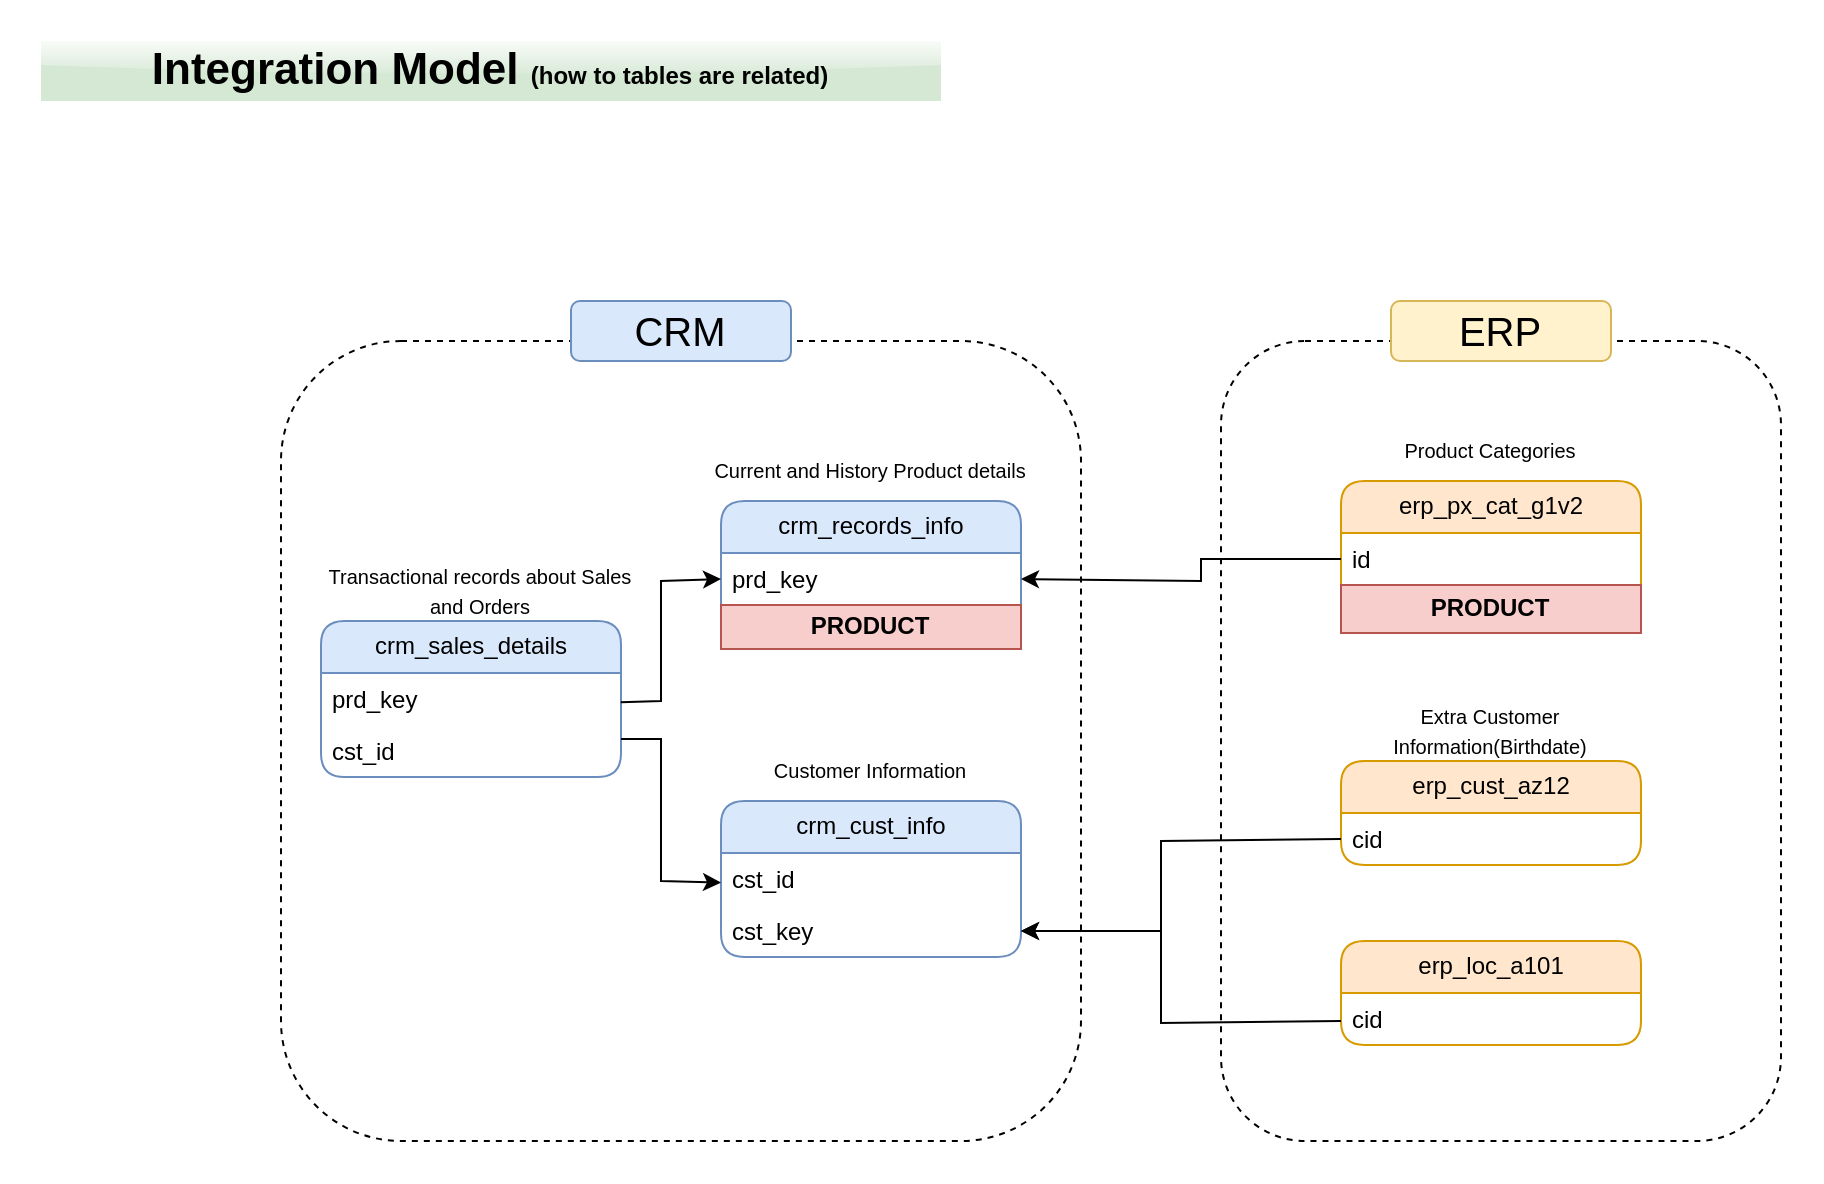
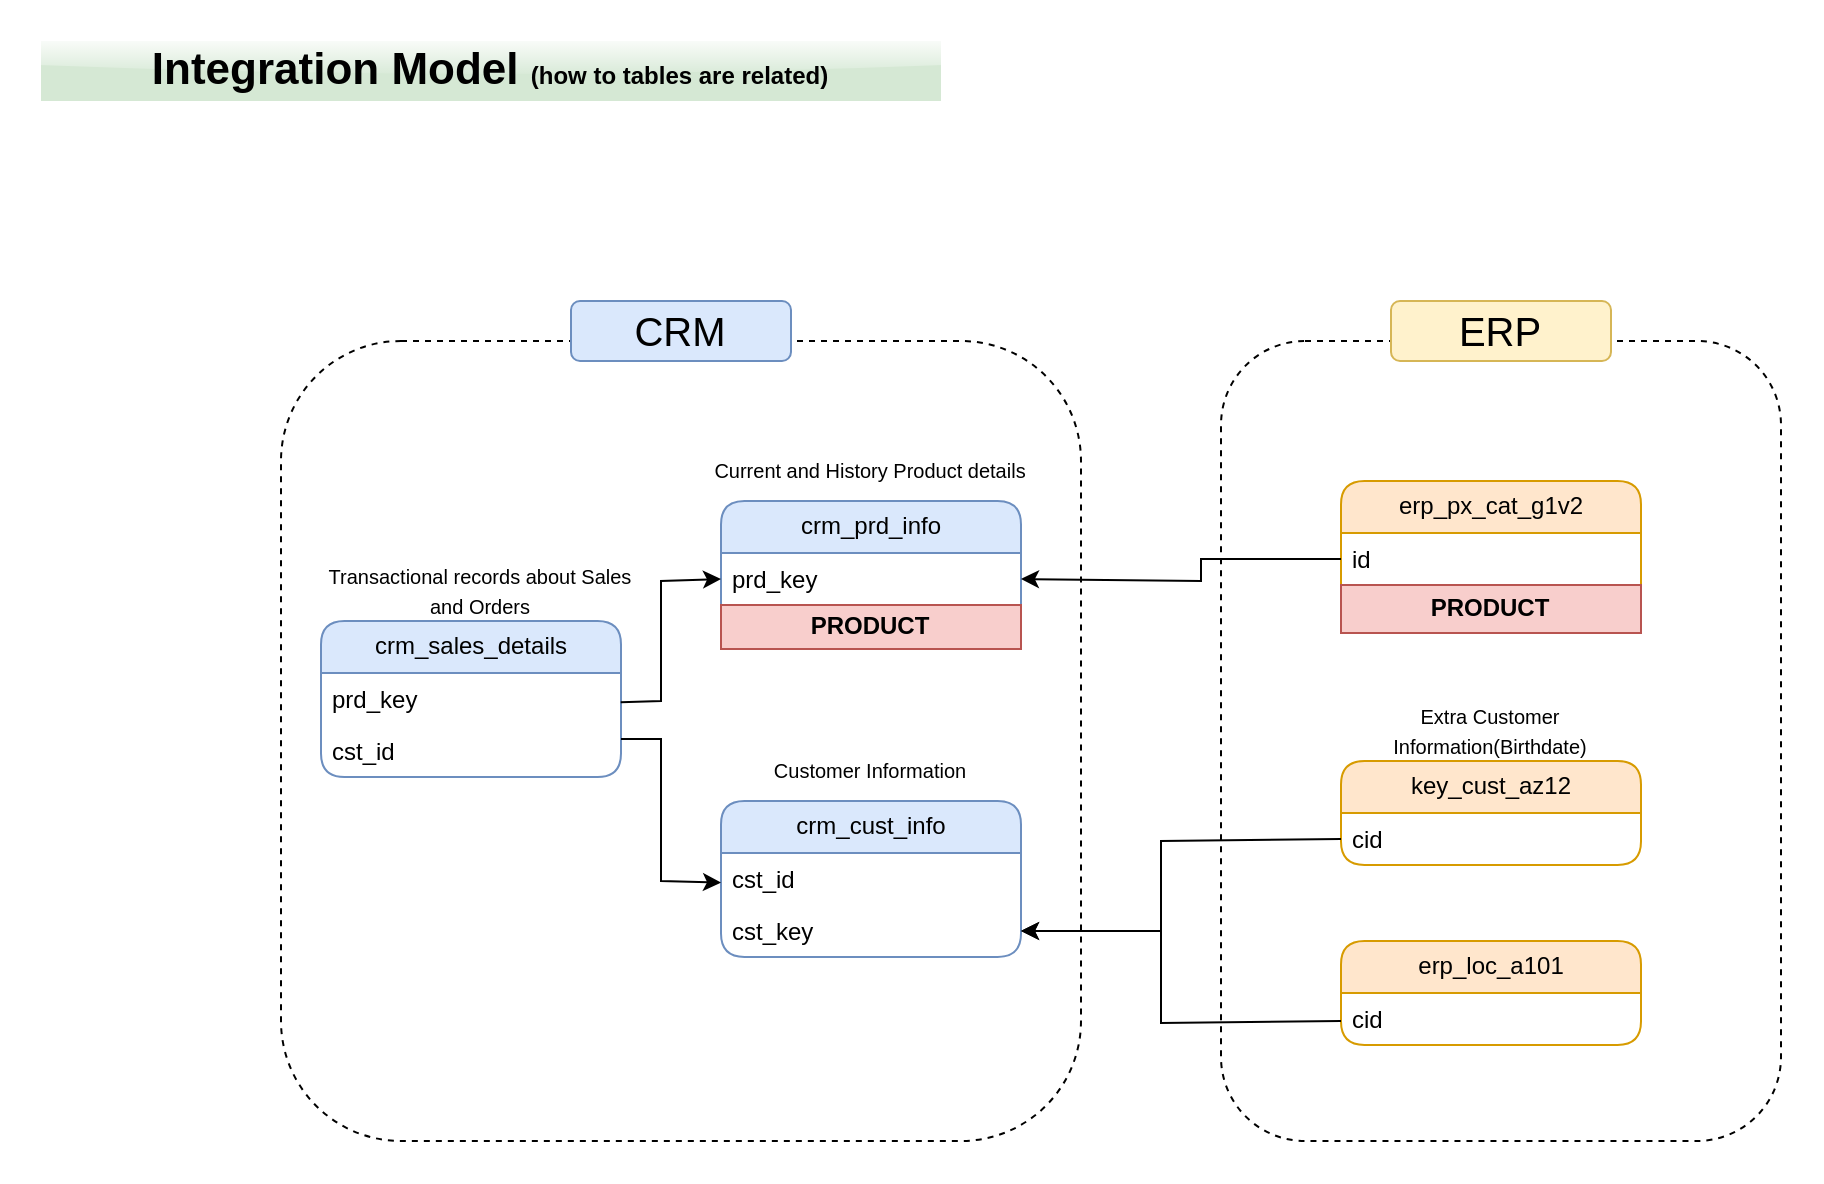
node "Product Categories": removed
node "crm_records_info": label "crm_records_info" -> "crm_prd_info"
node "erp_cust_az12": label "erp_cust_az12" -> "key_cust_az12"
